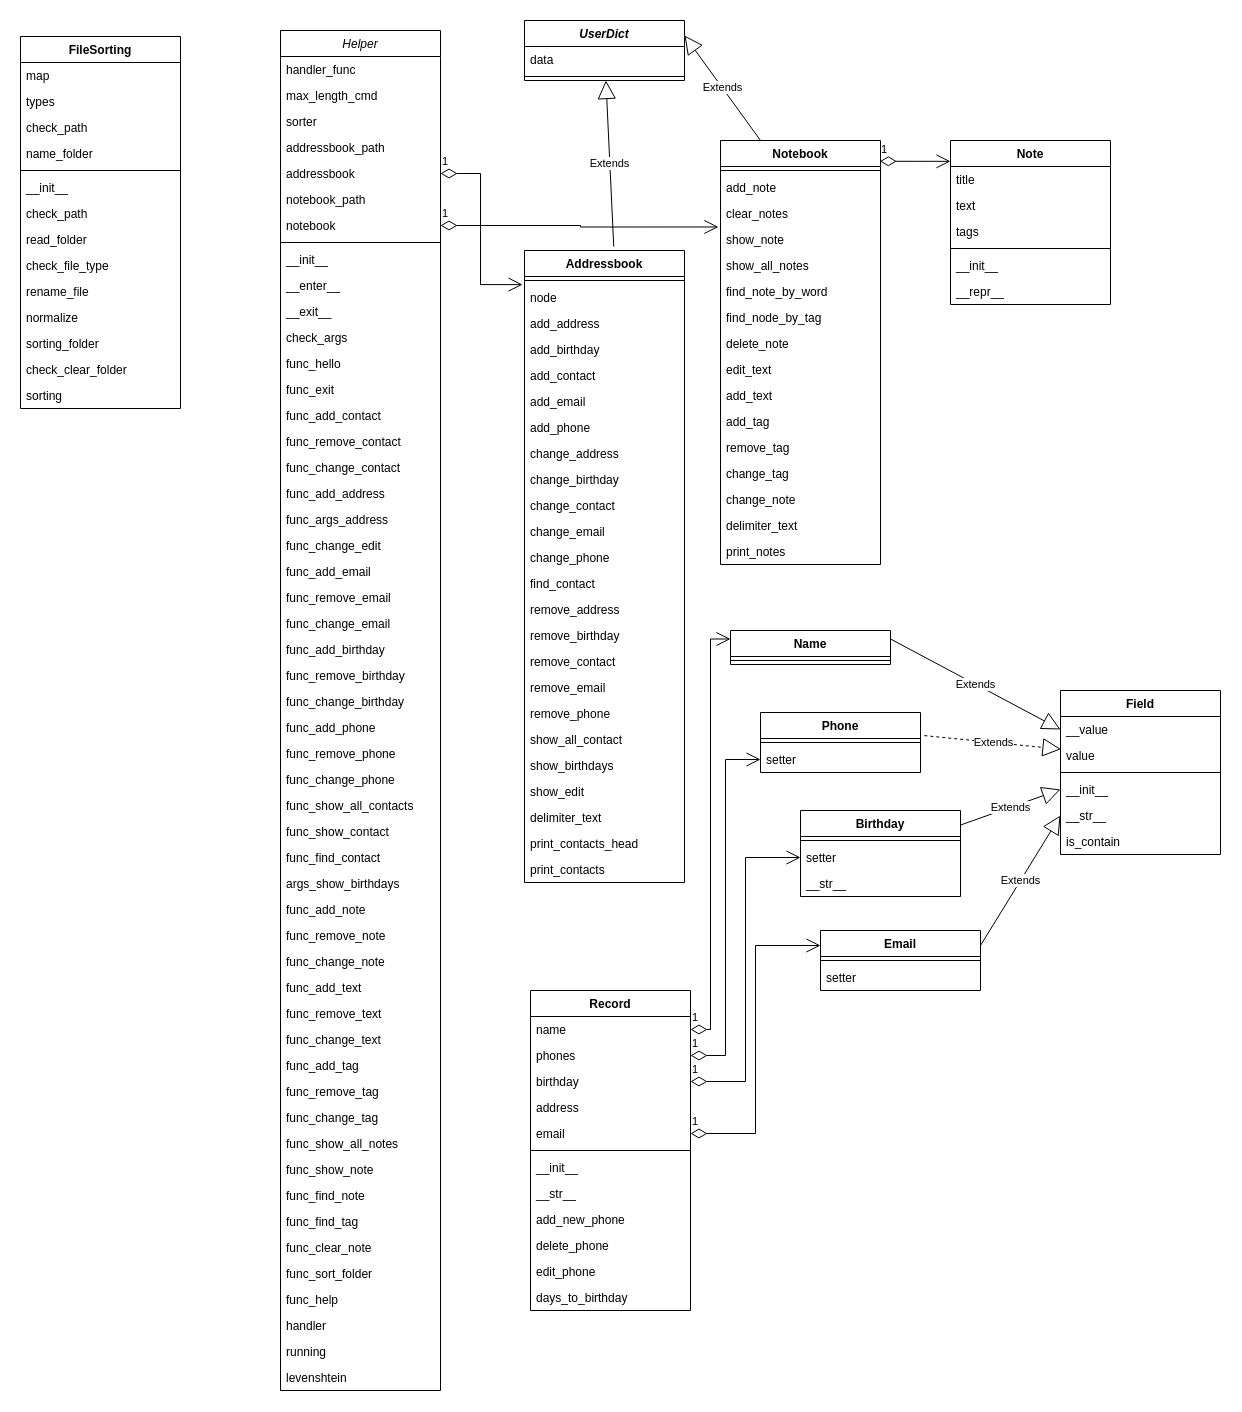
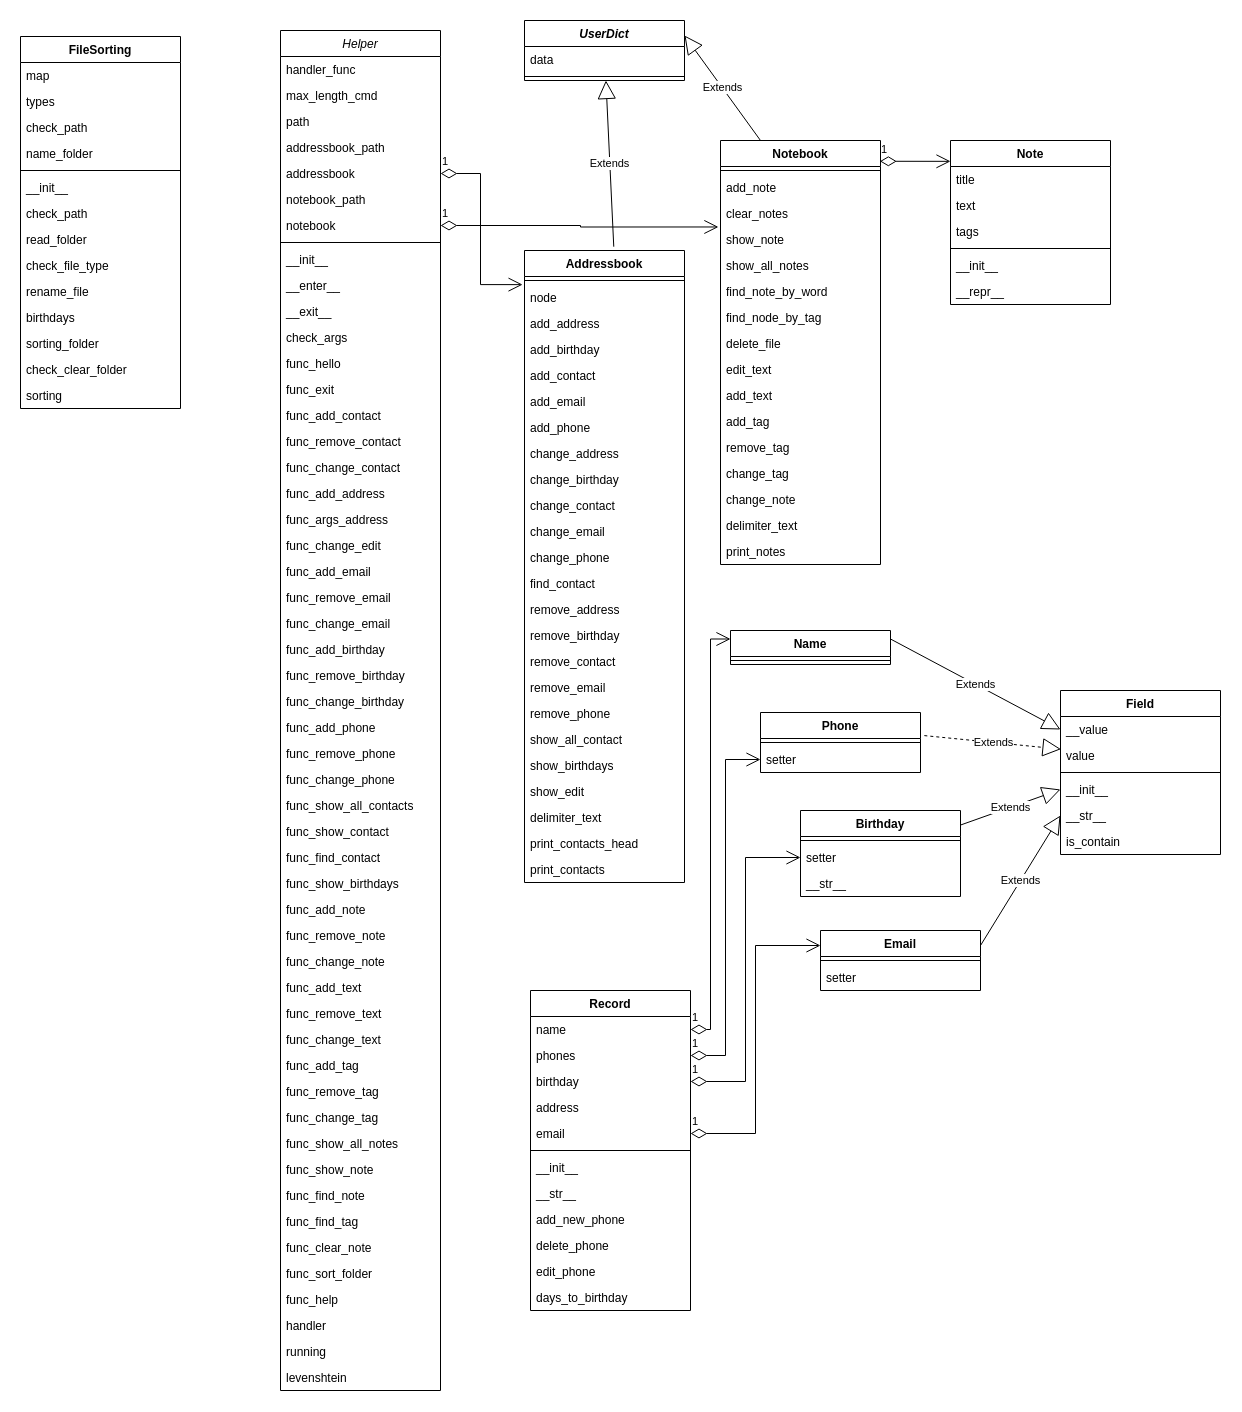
node "sorter": label "sorter" -> "path"
node "normalize": label "normalize" -> "birthdays"
node "delete_note": label "delete_note" -> "delete_file"
node "args_show_birthdays": label "args_show_birthdays" -> "func_show_birthdays"
